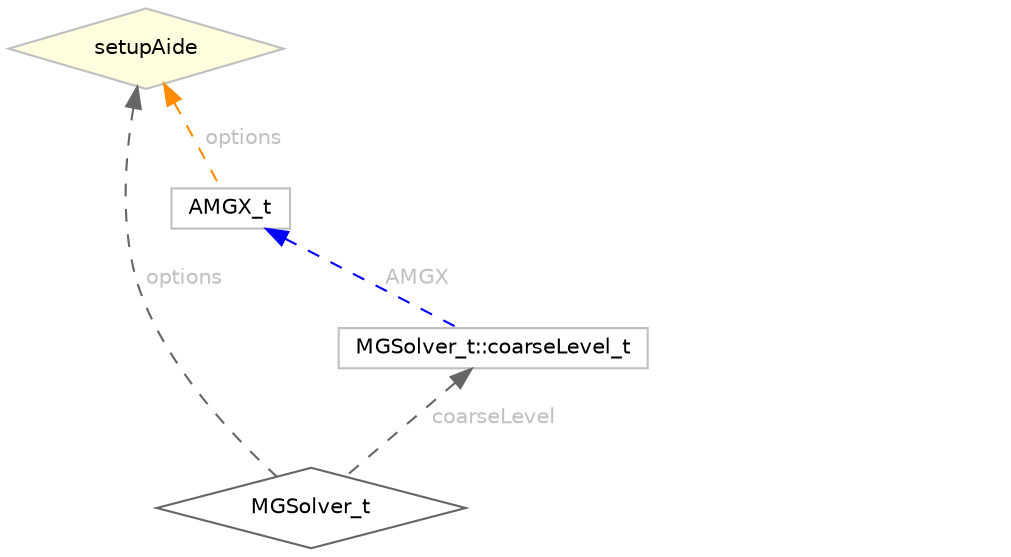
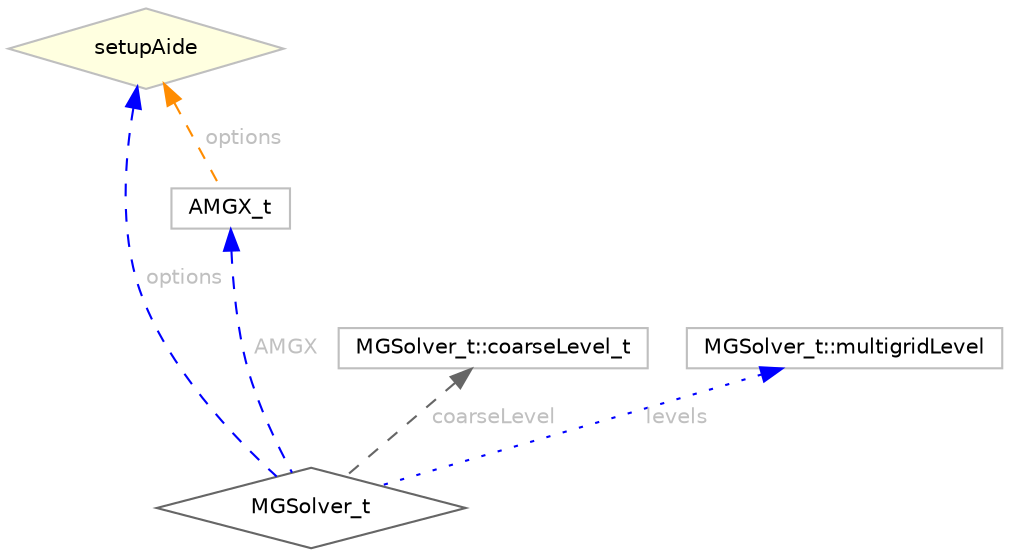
edge "MGSolver_t::coarseLevel_t" -> "AMGX_t": now "MGSolver_t" -> "AMGX_t"
edge "MGSolver_t" -> "setupAide": color gray40 -> blue
node "MGSolver_t::multigridLevel": added
